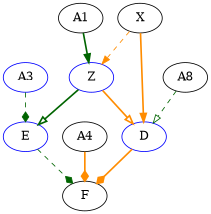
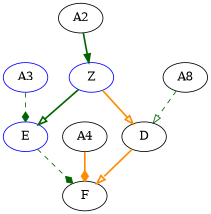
node "A1": label "A1" -> "A2"
node "X": removed
node "D": color blue -> black
edge "D" -> "F": arrowhead diamond -> onormal
